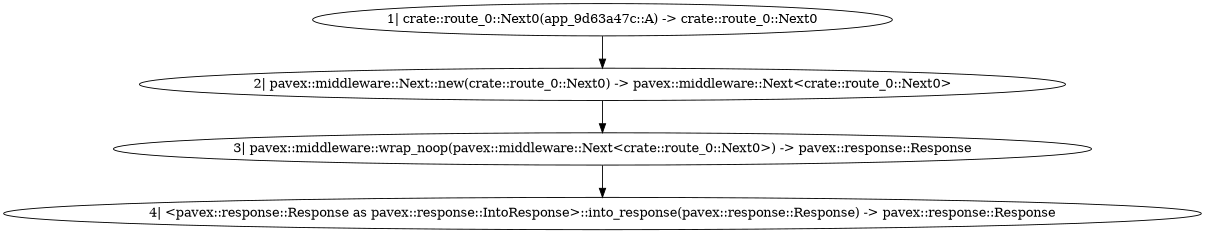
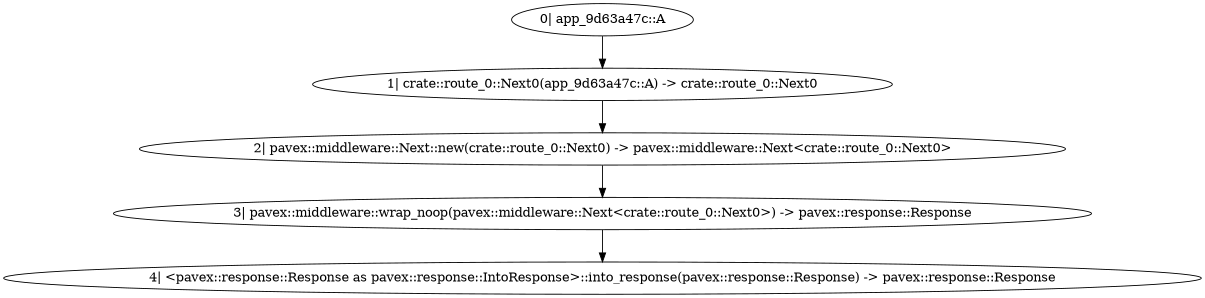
node "0| app_9d63a47c::A": added
